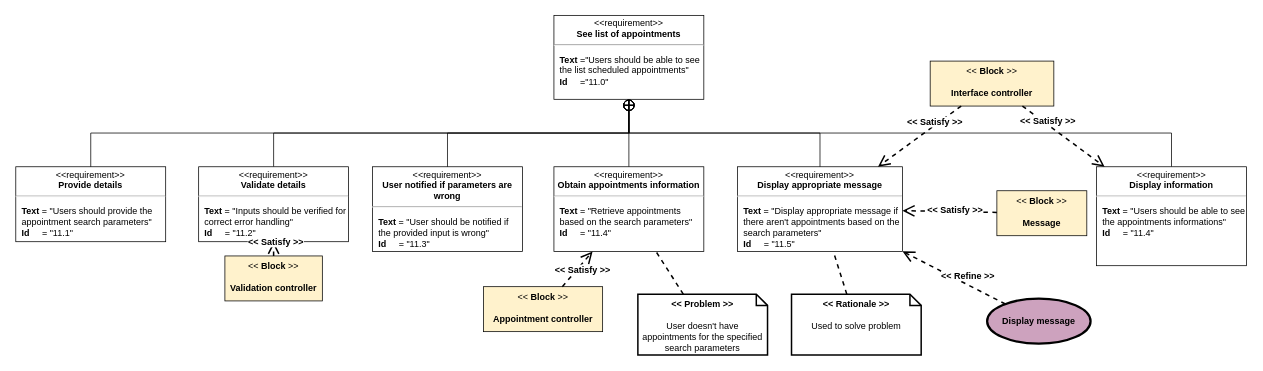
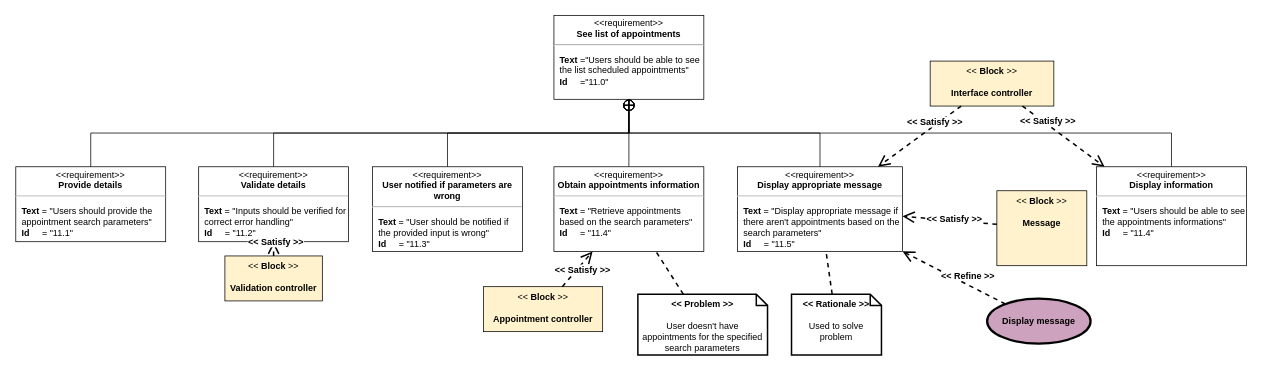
node "<< Block >> Message": size 90x45 -> 90x75
node "<< Rationale >> Used to solve problem": size 130x61 -> 90x61
